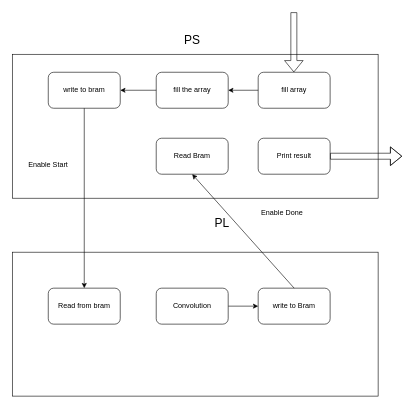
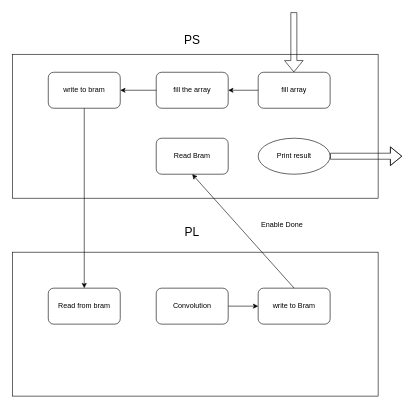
node "Print result": shape rounded rectangle -> ellipse
node "Enable Start": removed
node "Enable Done": moved (282, 213) -> (282, 225)
node "PL": moved (222, 222) -> (192, 231)
